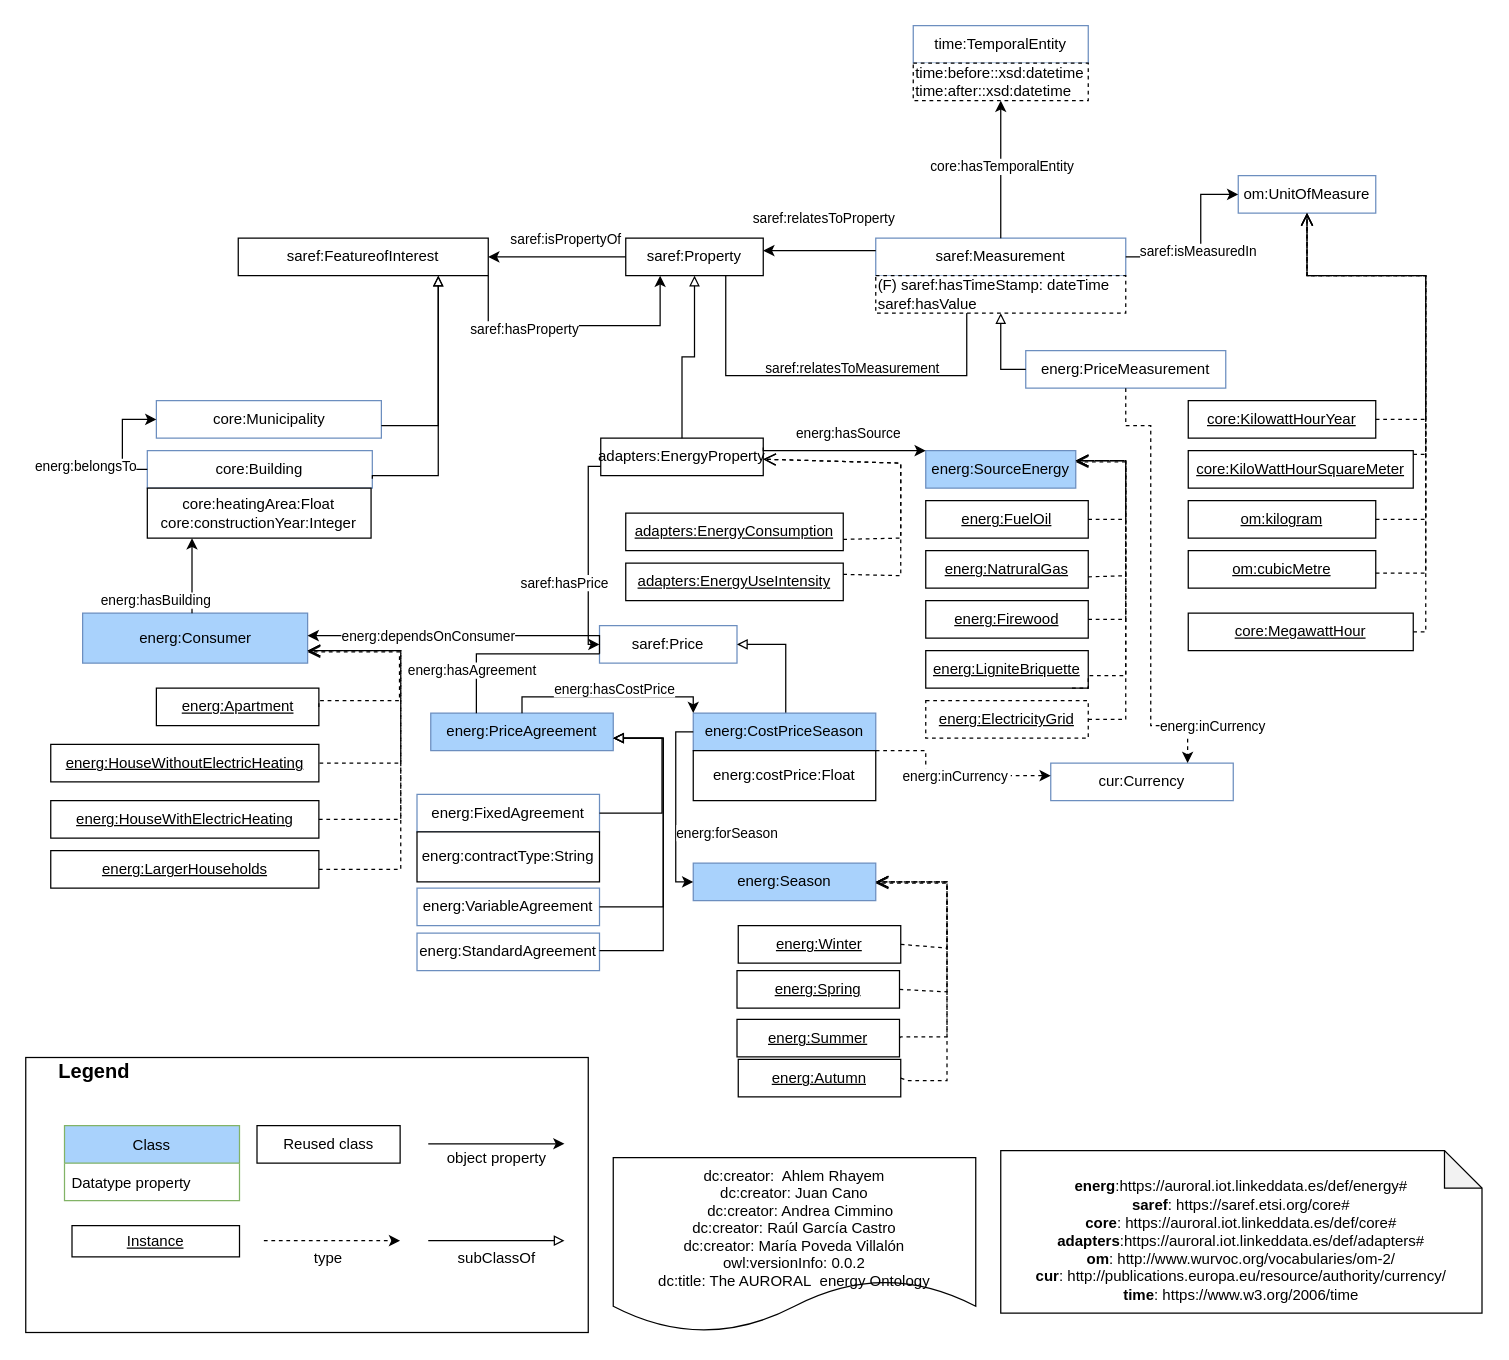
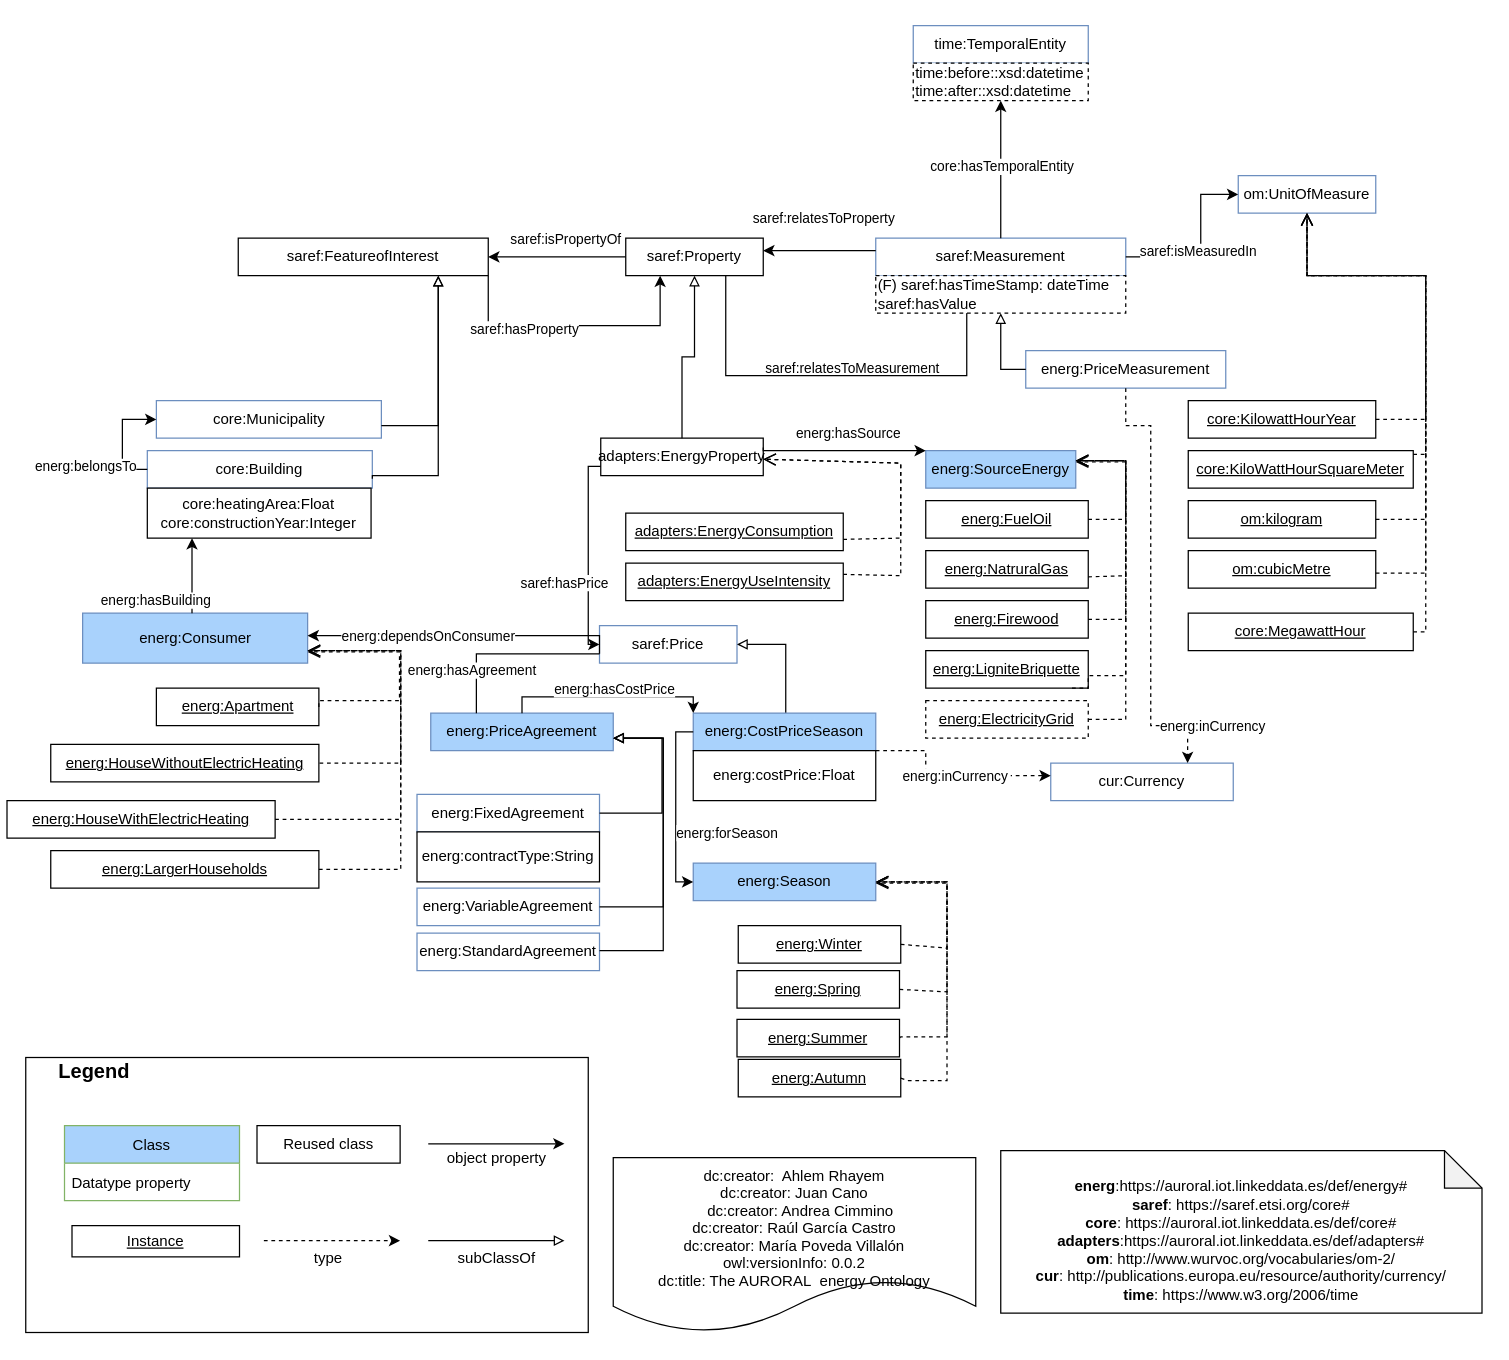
node "energ:HouseWithElectricHeating": moved (185, 819) -> (141, 819)
